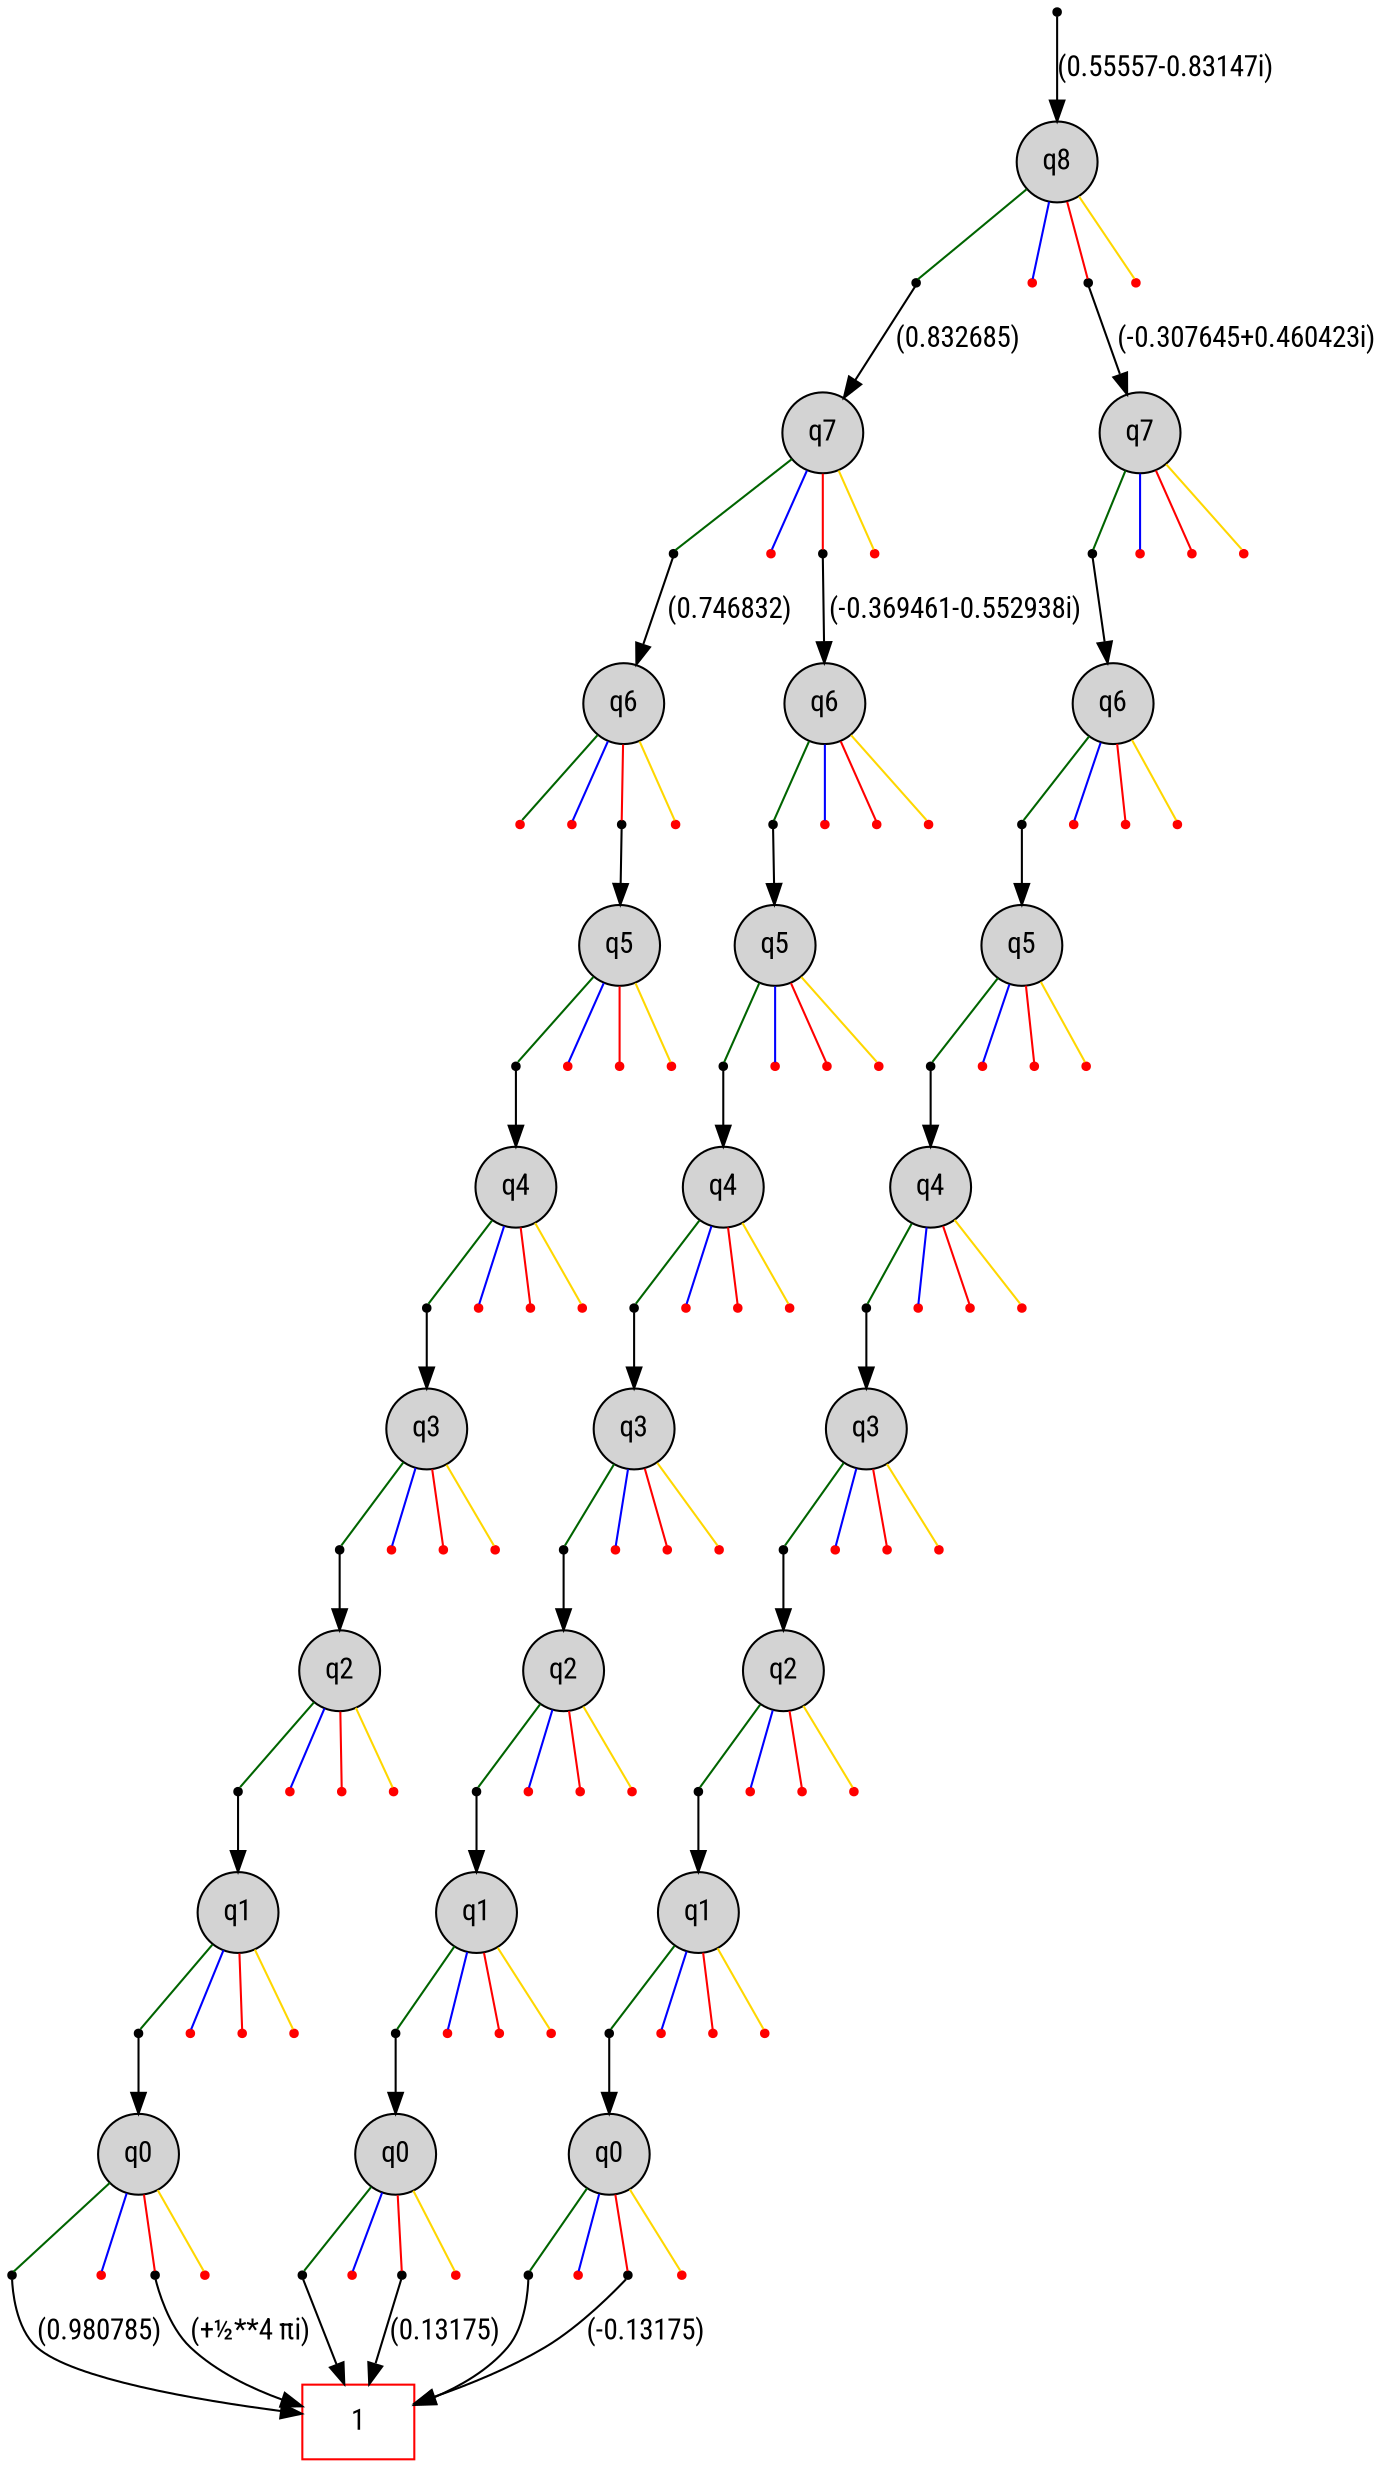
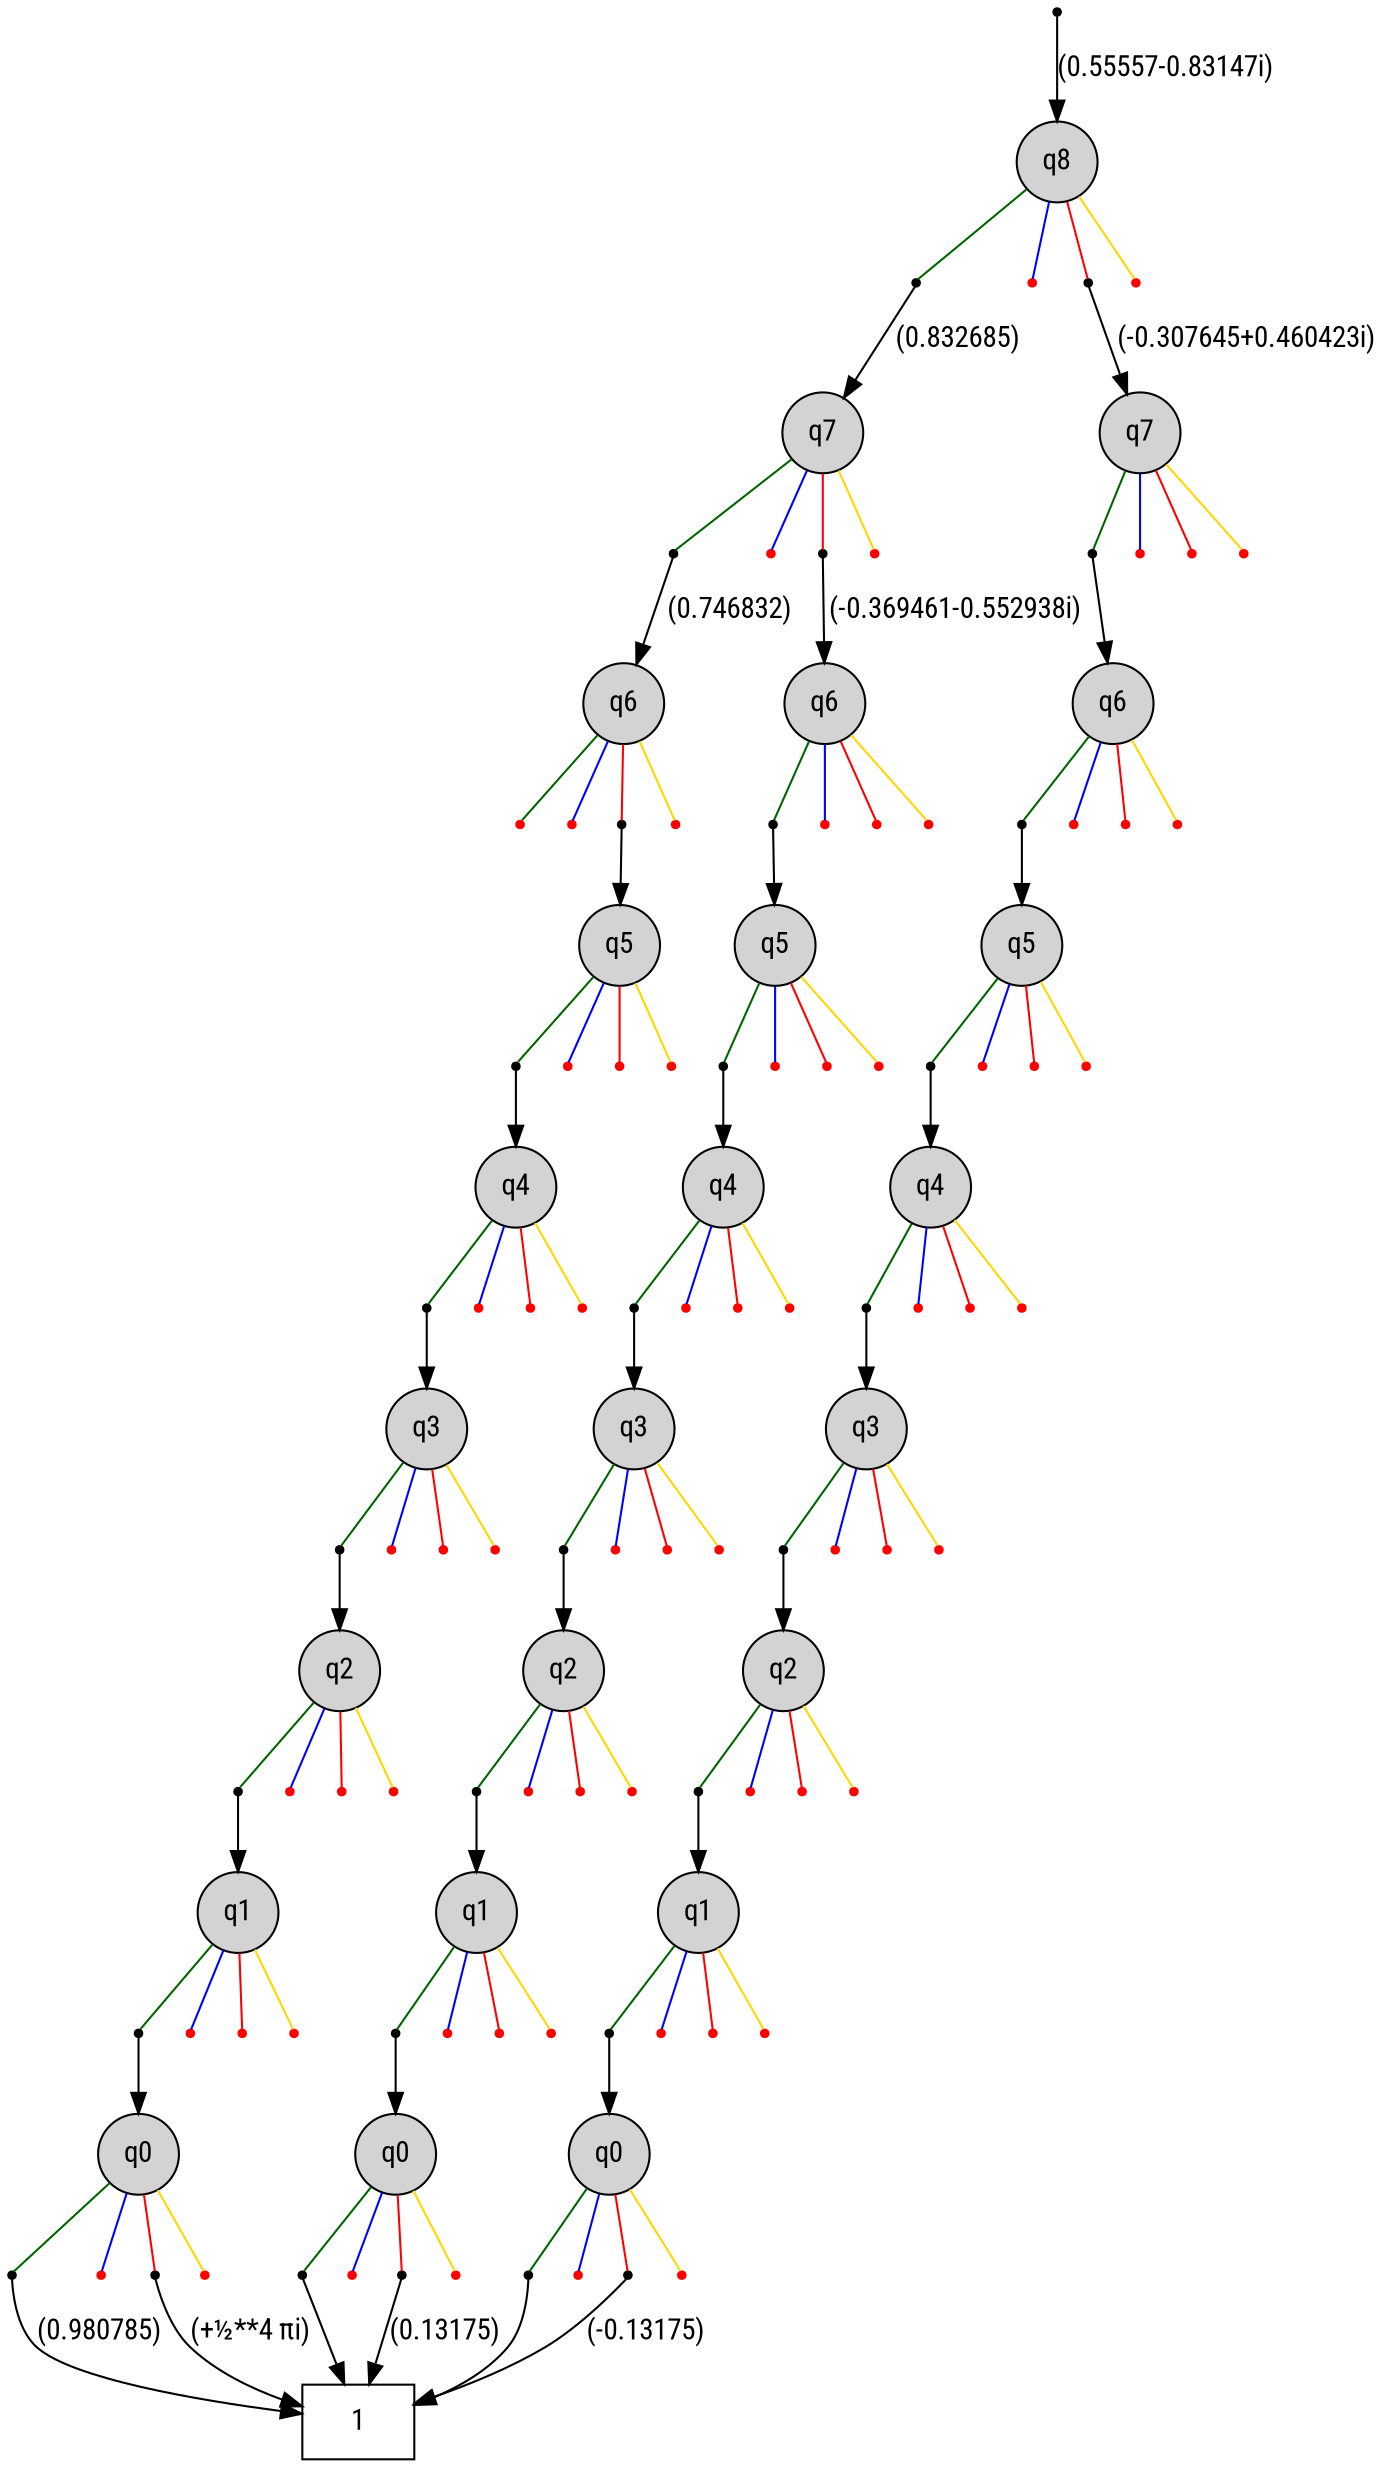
node "1": color red -> black
